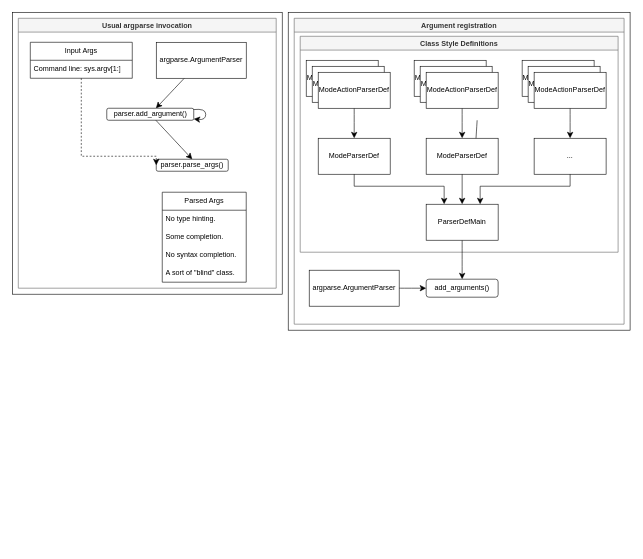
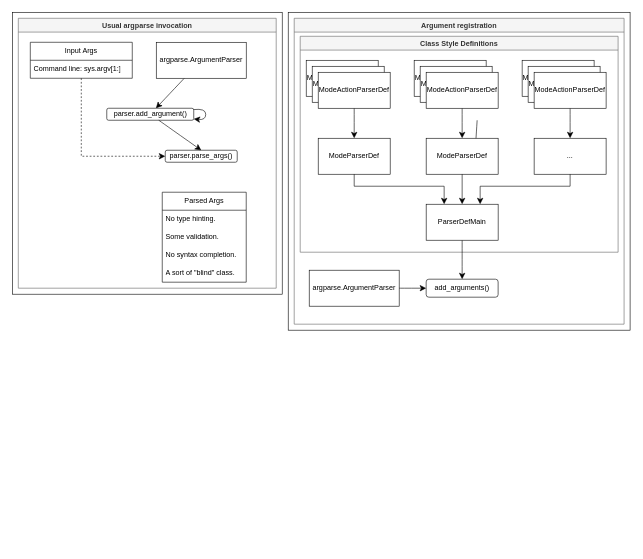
node "parser.parse_args()": moved (192, 165) -> (201, 156)
node "Some completion.": label "Some completion." -> "Some validation."
